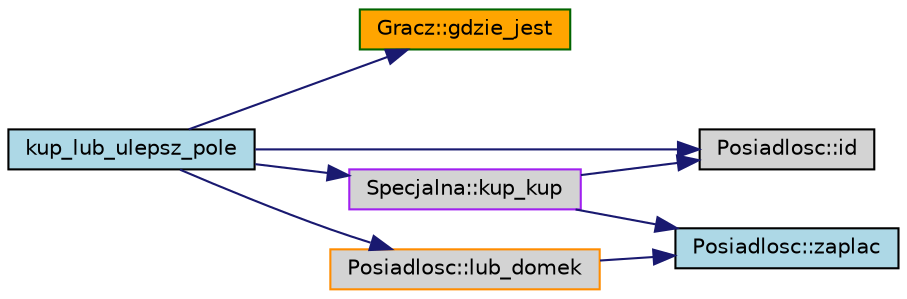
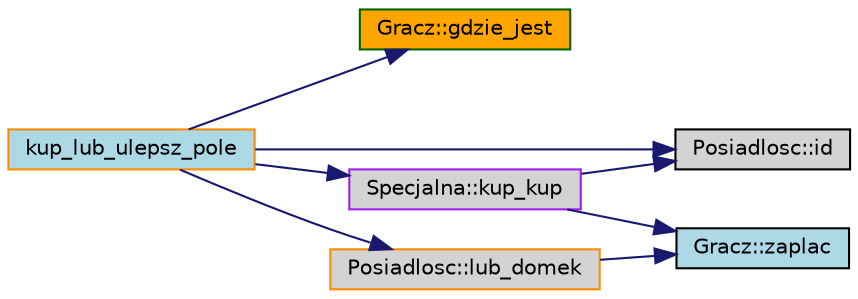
node "kup_lub_ulepsz_pole": color black -> darkorange
node "Posiadlosc::zaplac": label "Posiadlosc::zaplac" -> "Gracz::zaplac"
